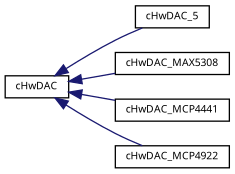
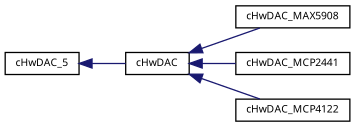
edge "cHwDAC_5" -> "cHwDAC": reversed
node "cHwDAC_MAX5308": label "cHwDAC_MAX5308" -> "cHwDAC_MAX5908"
node "cHwDAC_MCP4441": label "cHwDAC_MCP4441" -> "cHwDAC_MCP2441"
node "cHwDAC_MCP4922": label "cHwDAC_MCP4922" -> "cHwDAC_MCP4122"
